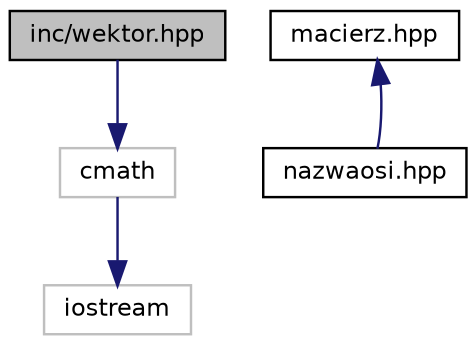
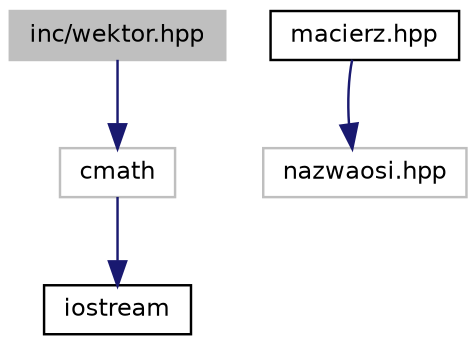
node "inc/wektor.hpp": color black -> grey75
edge "nazwaosi.hpp" -> "macierz.hpp": reversed
node "nazwaosi.hpp": color black -> grey75
node "iostream": color grey75 -> black
